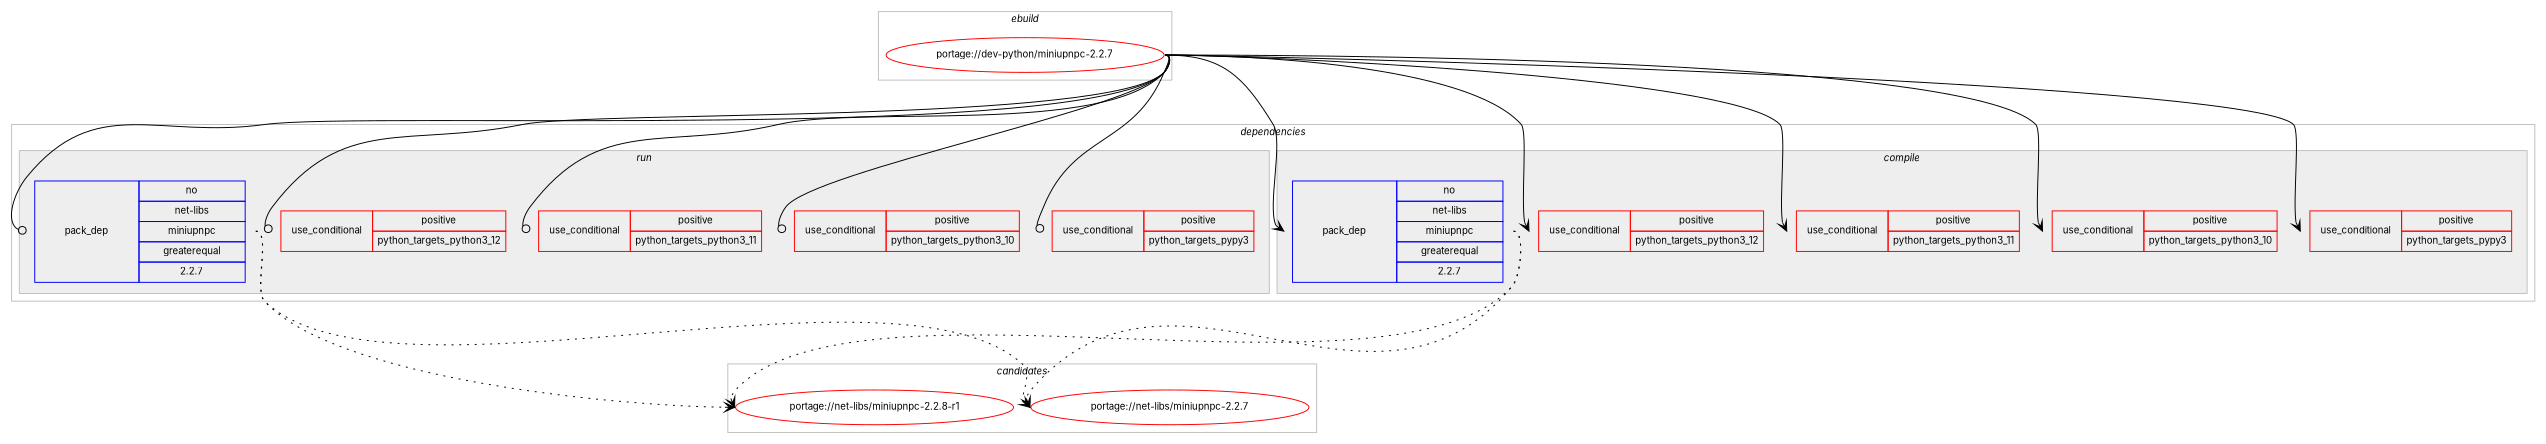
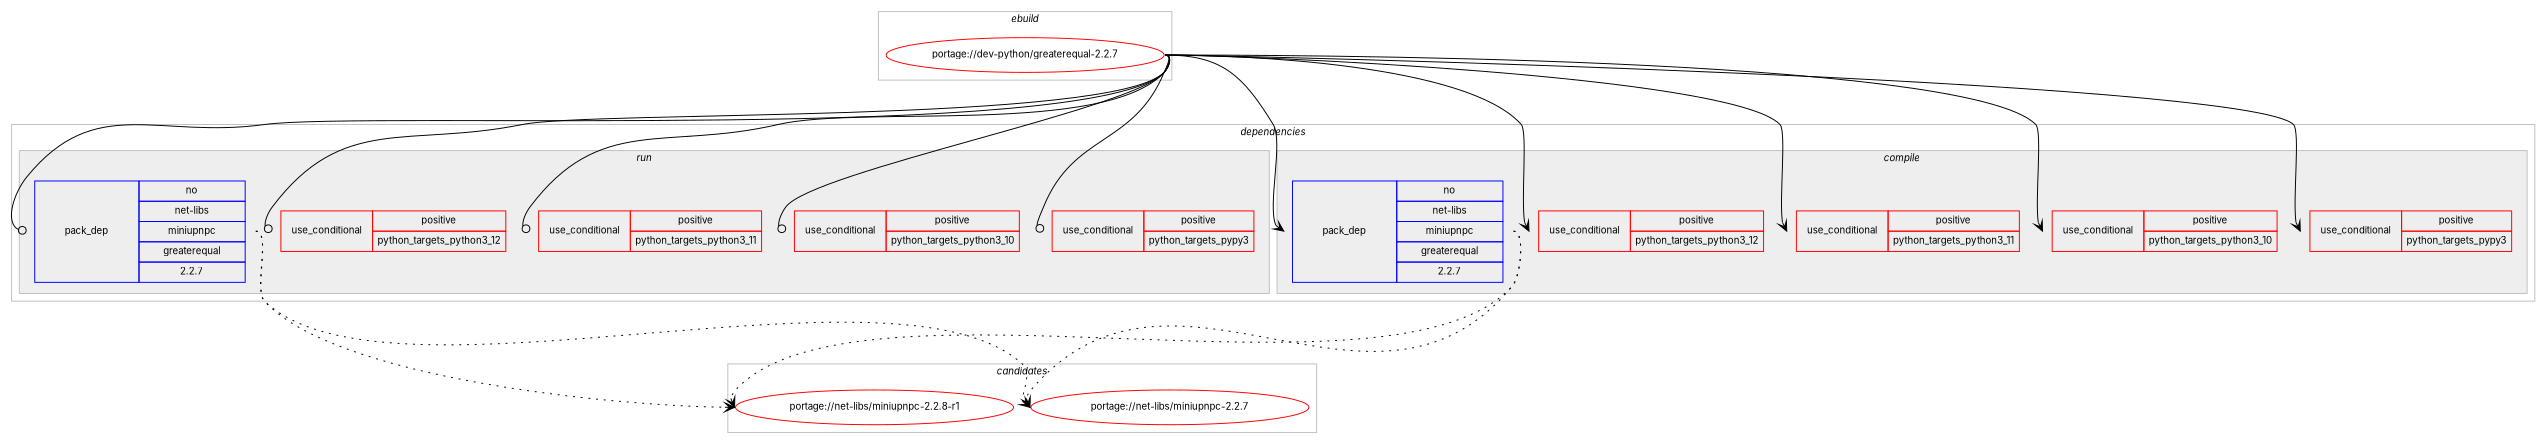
node "portage://dev-python/miniupnpc-2.2.7": label "portage://dev-python/miniupnpc-2.2.7" -> "portage://dev-python/greaterequal-2.2.7"
